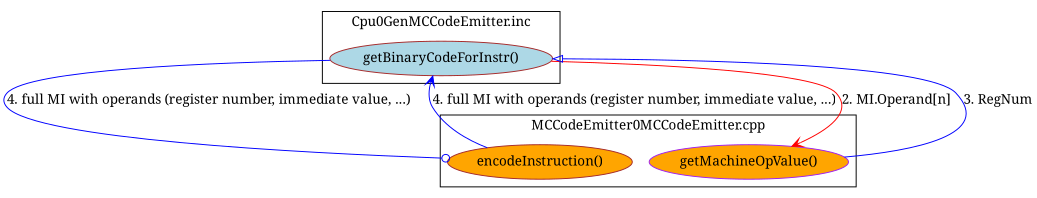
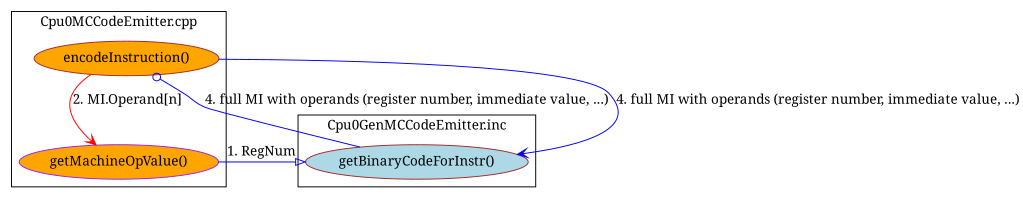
edge "getBinaryCodeForInstr()" -> "getMachineOpValue()": now "encodeInstruction()" -> "getMachineOpValue()"
edge "getMachineOpValue()" -> "getBinaryCodeForInstr()": label "3. RegNum" -> "1. RegNum"
cluster "MCCodeEmitter0MCCodeEmitter.cpp": label "MCCodeEmitter0MCCodeEmitter.cpp" -> "Cpu0MCCodeEmitter.cpp"
